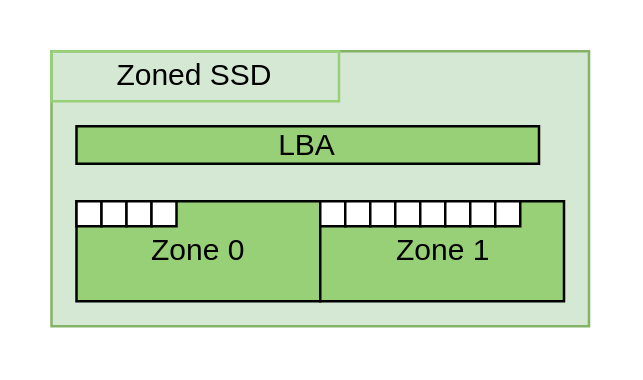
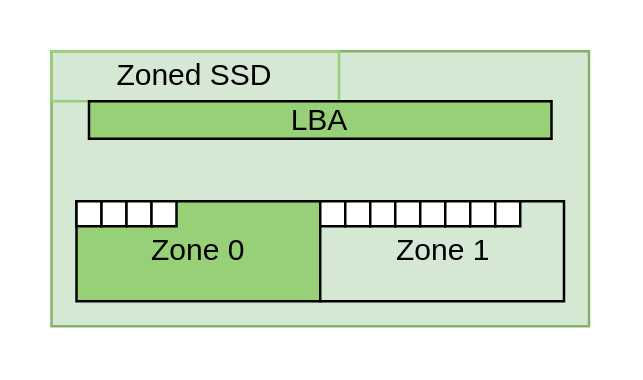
node "LBA": moved (308, 145) -> (320, 120)
node "Zone 1": fillcolor #97d077 -> #d5e8d4
